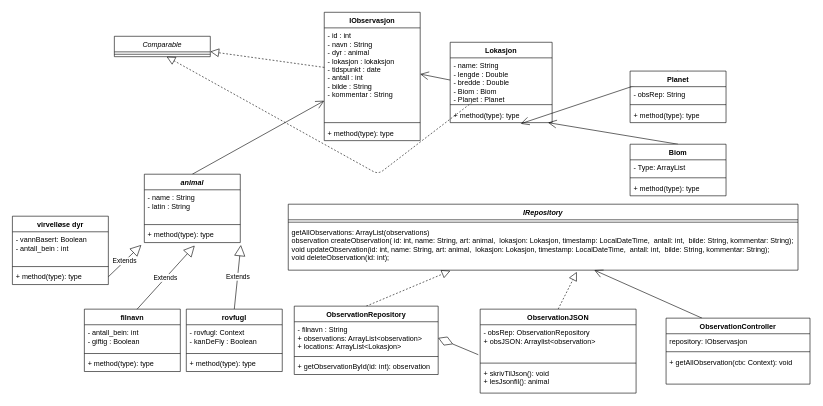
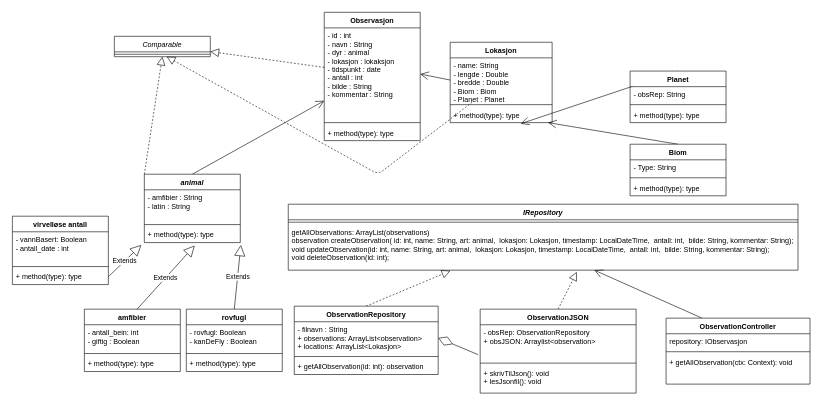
node "IObservasjon": label "IObservasjon" -> "Observasjon"
edge "animal" -> "Comparable": added
node "- Type: ArrayList": label "- Type: ArrayList" -> "- Type: String"
node "- name : String - latin : String": label "- name : String - latin : String" -> "- amfibier : String - latin : String"
node "virvelløse dyr": label "virvelløse dyr" -> "virvelløse antall"
node "- vannBasert: Boolean - antall_bein : int": label "- vannBasert: Boolean - antall_bein : int" -> "- vannBasert: Boolean - antall_date : int"
node "filnavn": label "filnavn" -> "amfibier"
node "- rovfugl: Context - kanDeFly : Boolean": label "- rovfugl: Context - kanDeFly : Boolean" -> "- rovfugl: Boolean - kanDeFly : Boolean"
node "+ getObservationById(id: int): observation": label "+ getObservationById(id: int): observation" -> "+ getAllObservation(id: int): observation"
node "+ skrivTilJson(): void + lesJsonfil(): animal": label "+ skrivTilJson(): void + lesJsonfil(): animal" -> "+ skrivTilJson(): void + lesJsonfil(): void"
